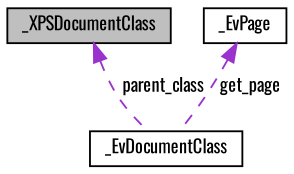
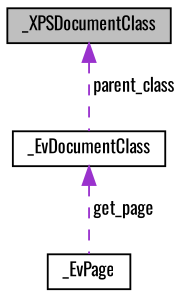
edge "_EvDocumentClass" -> "_EvPage": reversed
